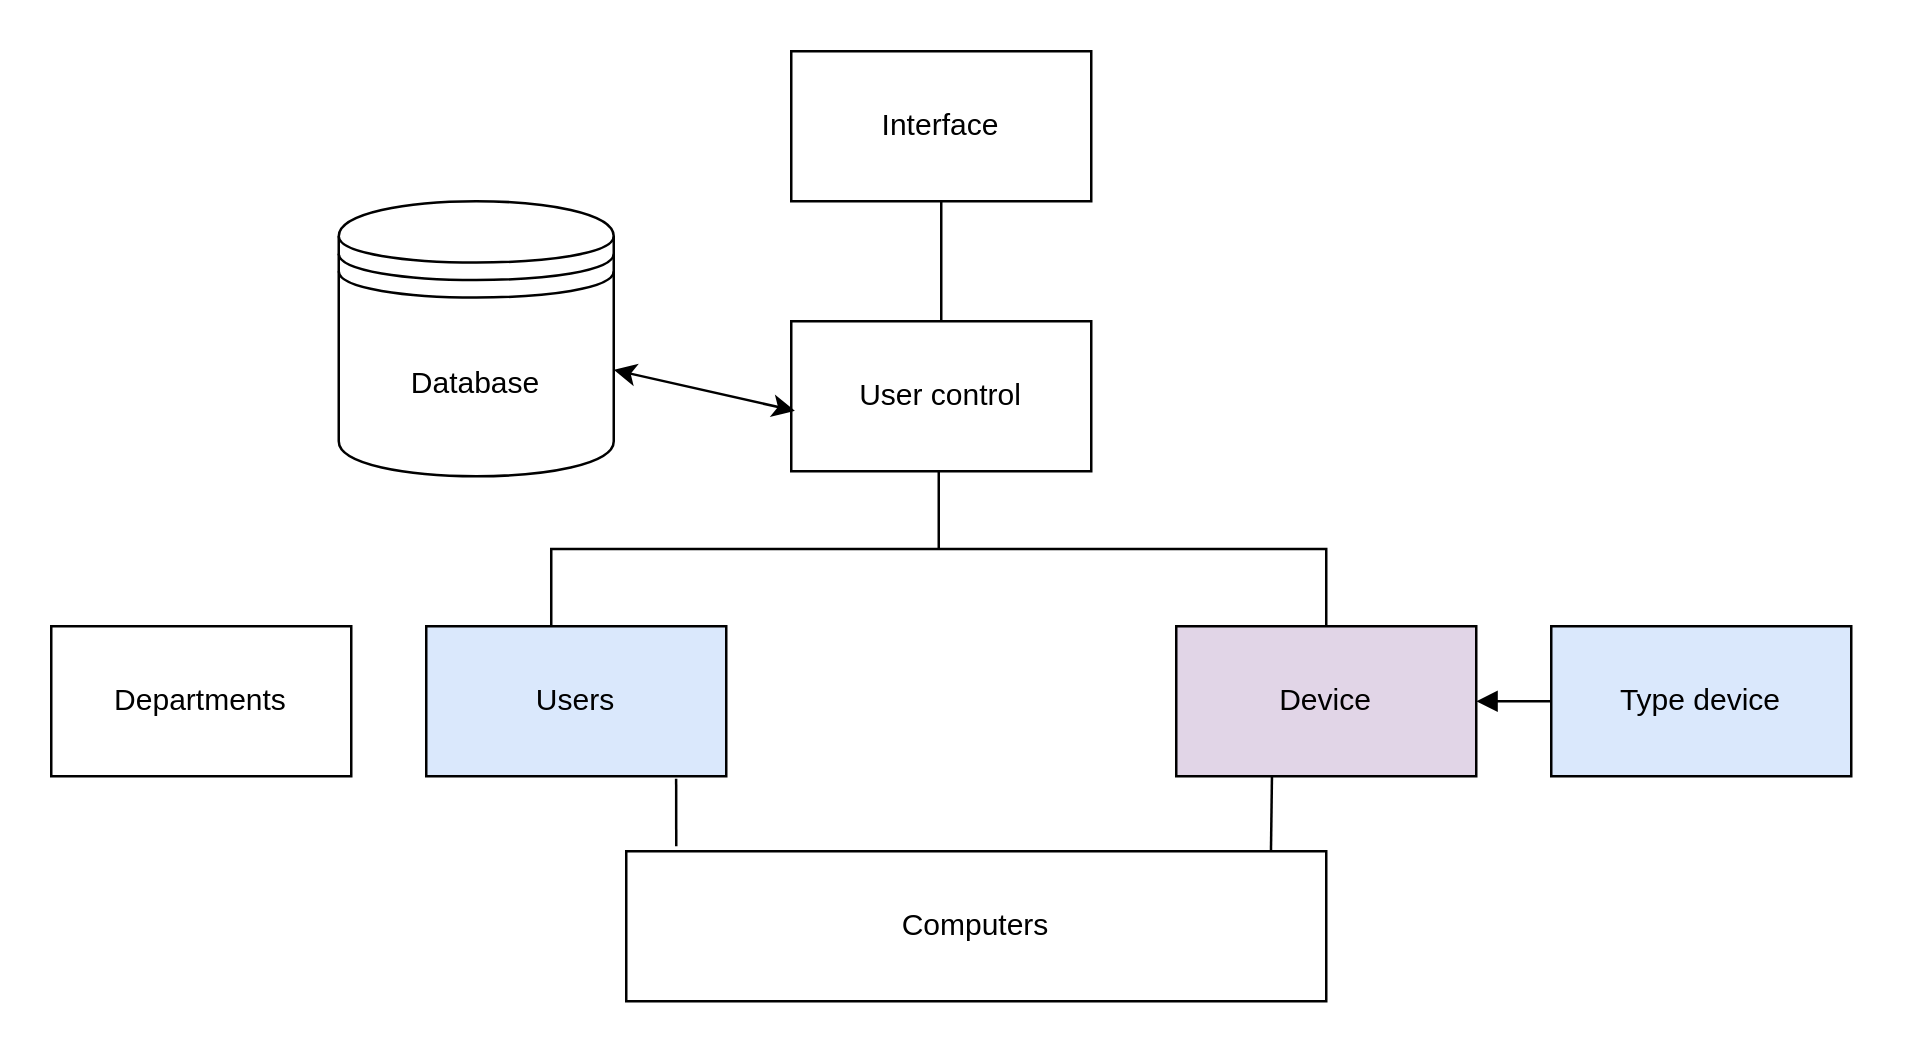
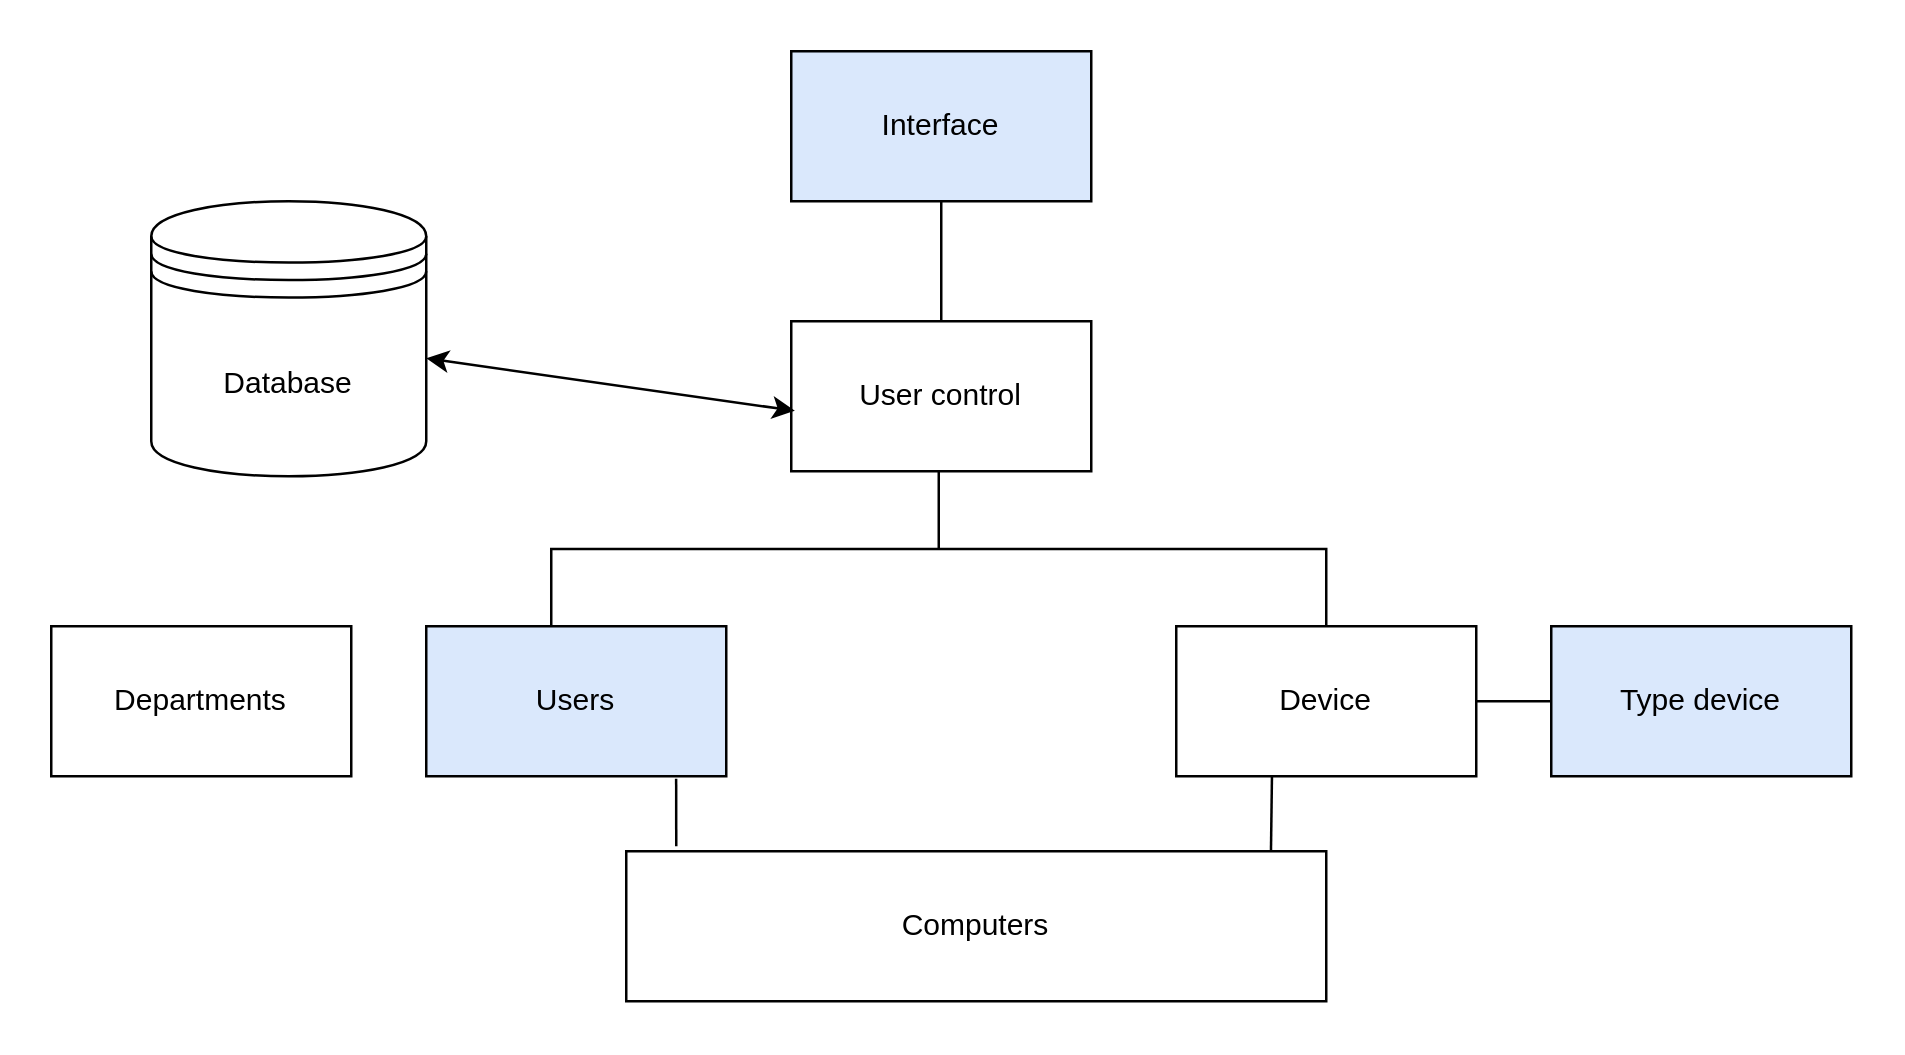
node "Interface": fillcolor #ffffff -> #dae8fc
node "Database": moved (476, 339) -> (289, 339)
node "Device": fillcolor #e1d5e7 -> #ffffff
edge "Type device" -> "Device": arrowhead block -> none
